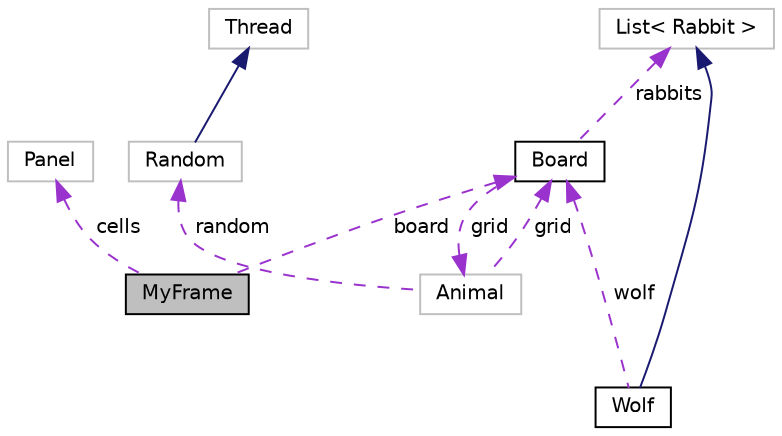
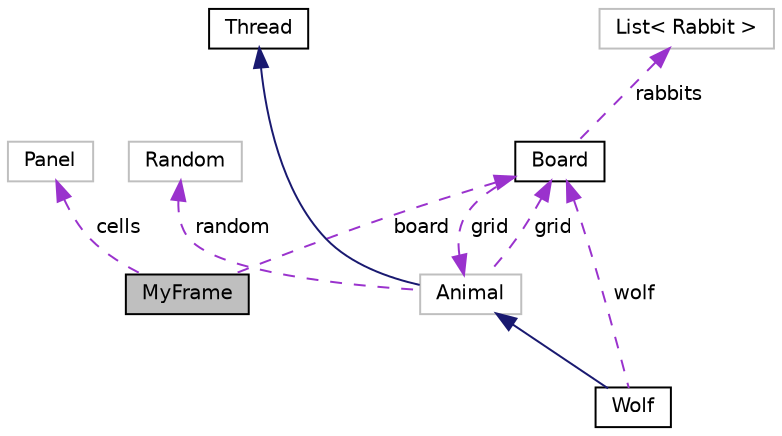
node "Thread": color grey75 -> black
edge "Random" -> "Thread": now "Animal" -> "Thread"
edge "Wolf" -> "List< Rabbit >": now "Wolf" -> "Animal"
